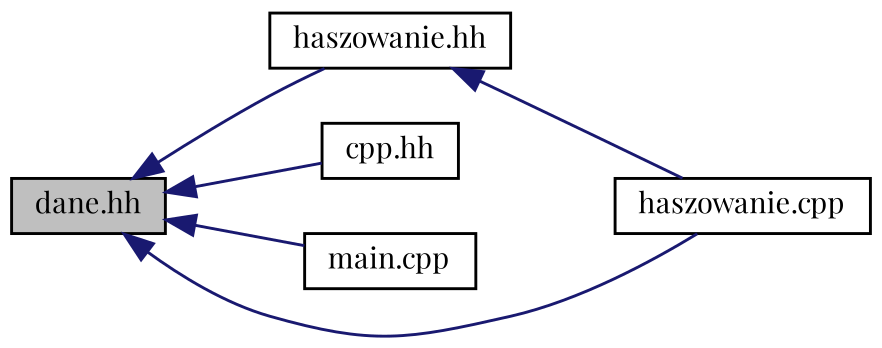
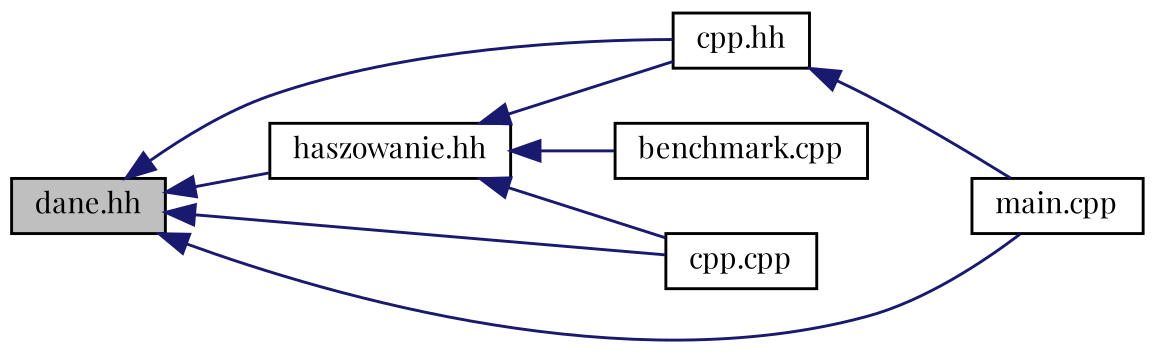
edge "cpp.hh" -> "haszowanie.hh": added
edge "main.cpp" -> "cpp.hh": added
node "benchmark.cpp": added
node "haszowanie.cpp": label "haszowanie.cpp" -> "cpp.cpp"
